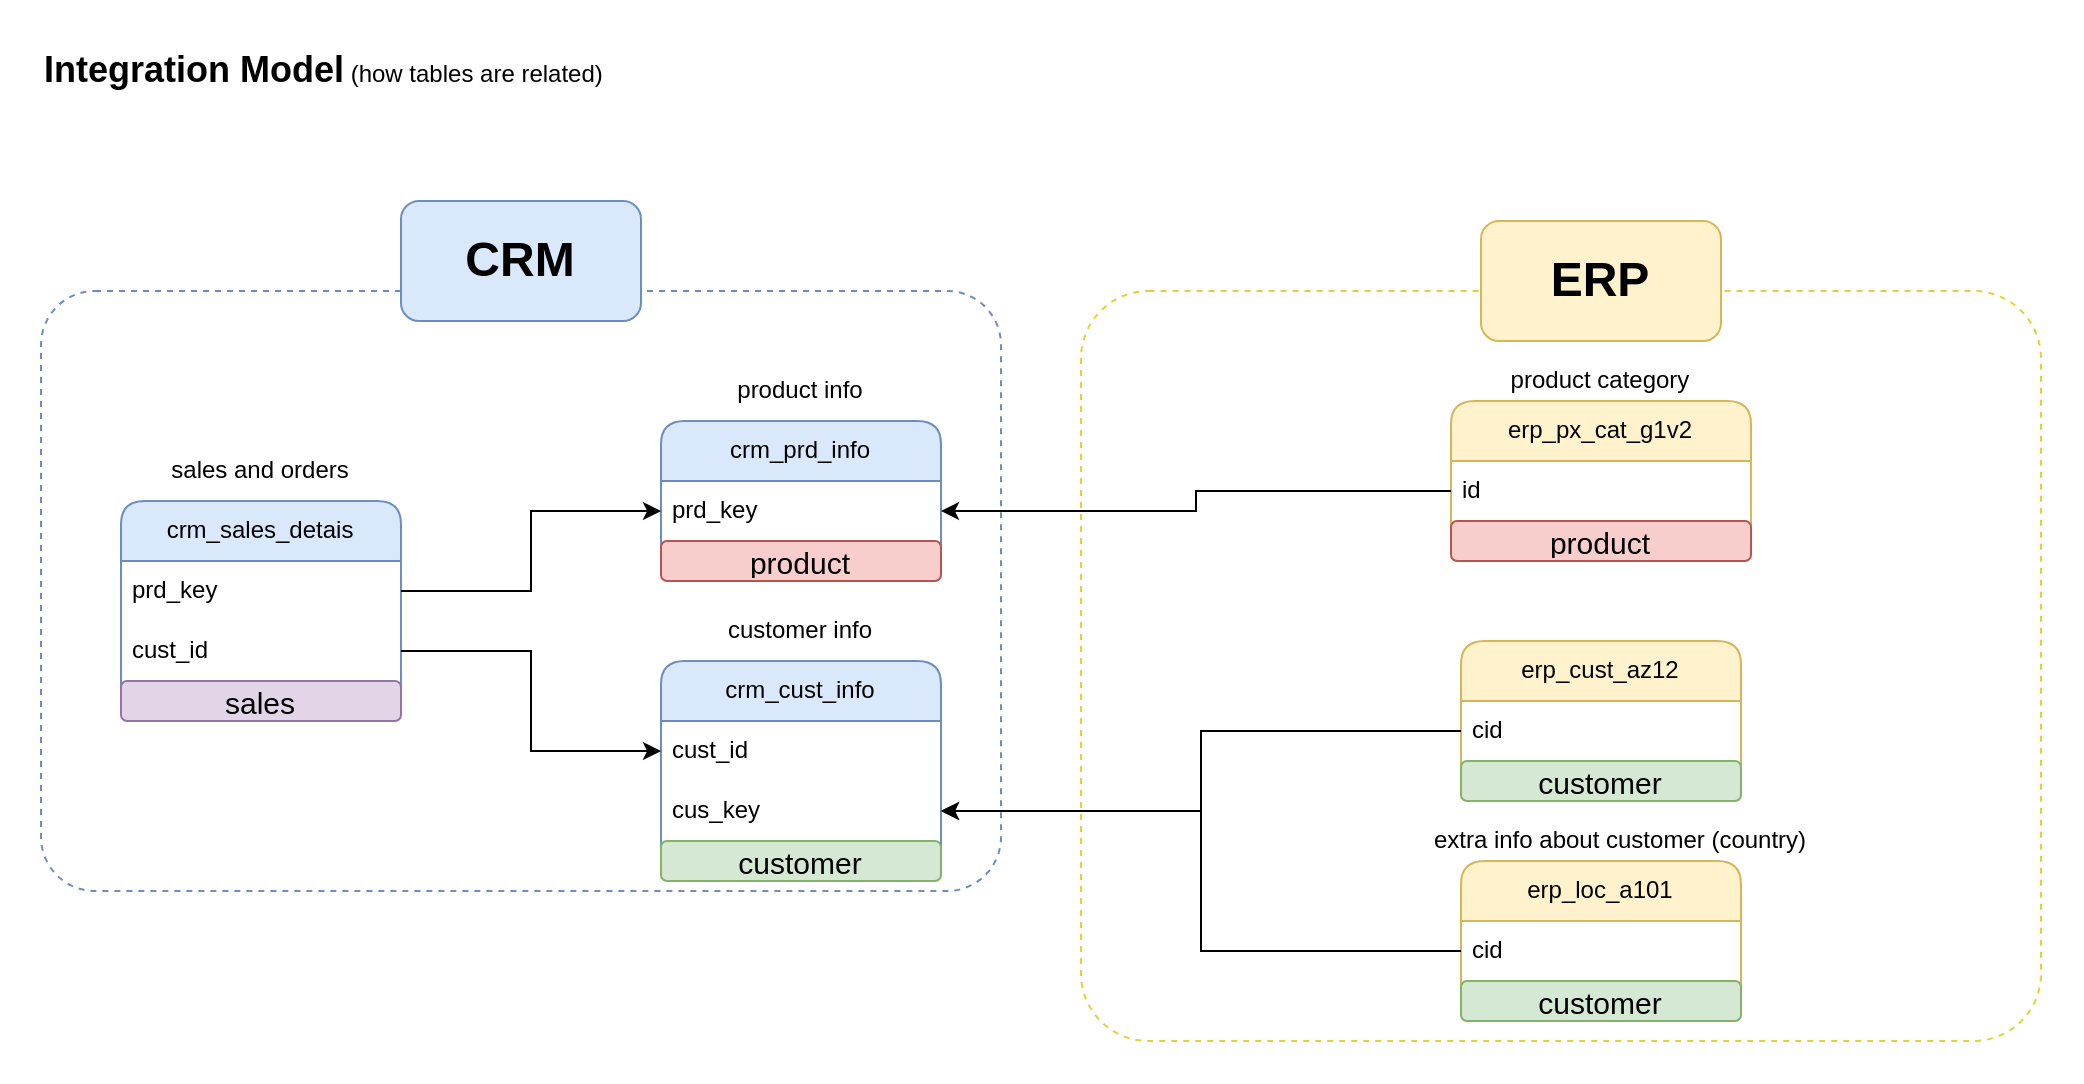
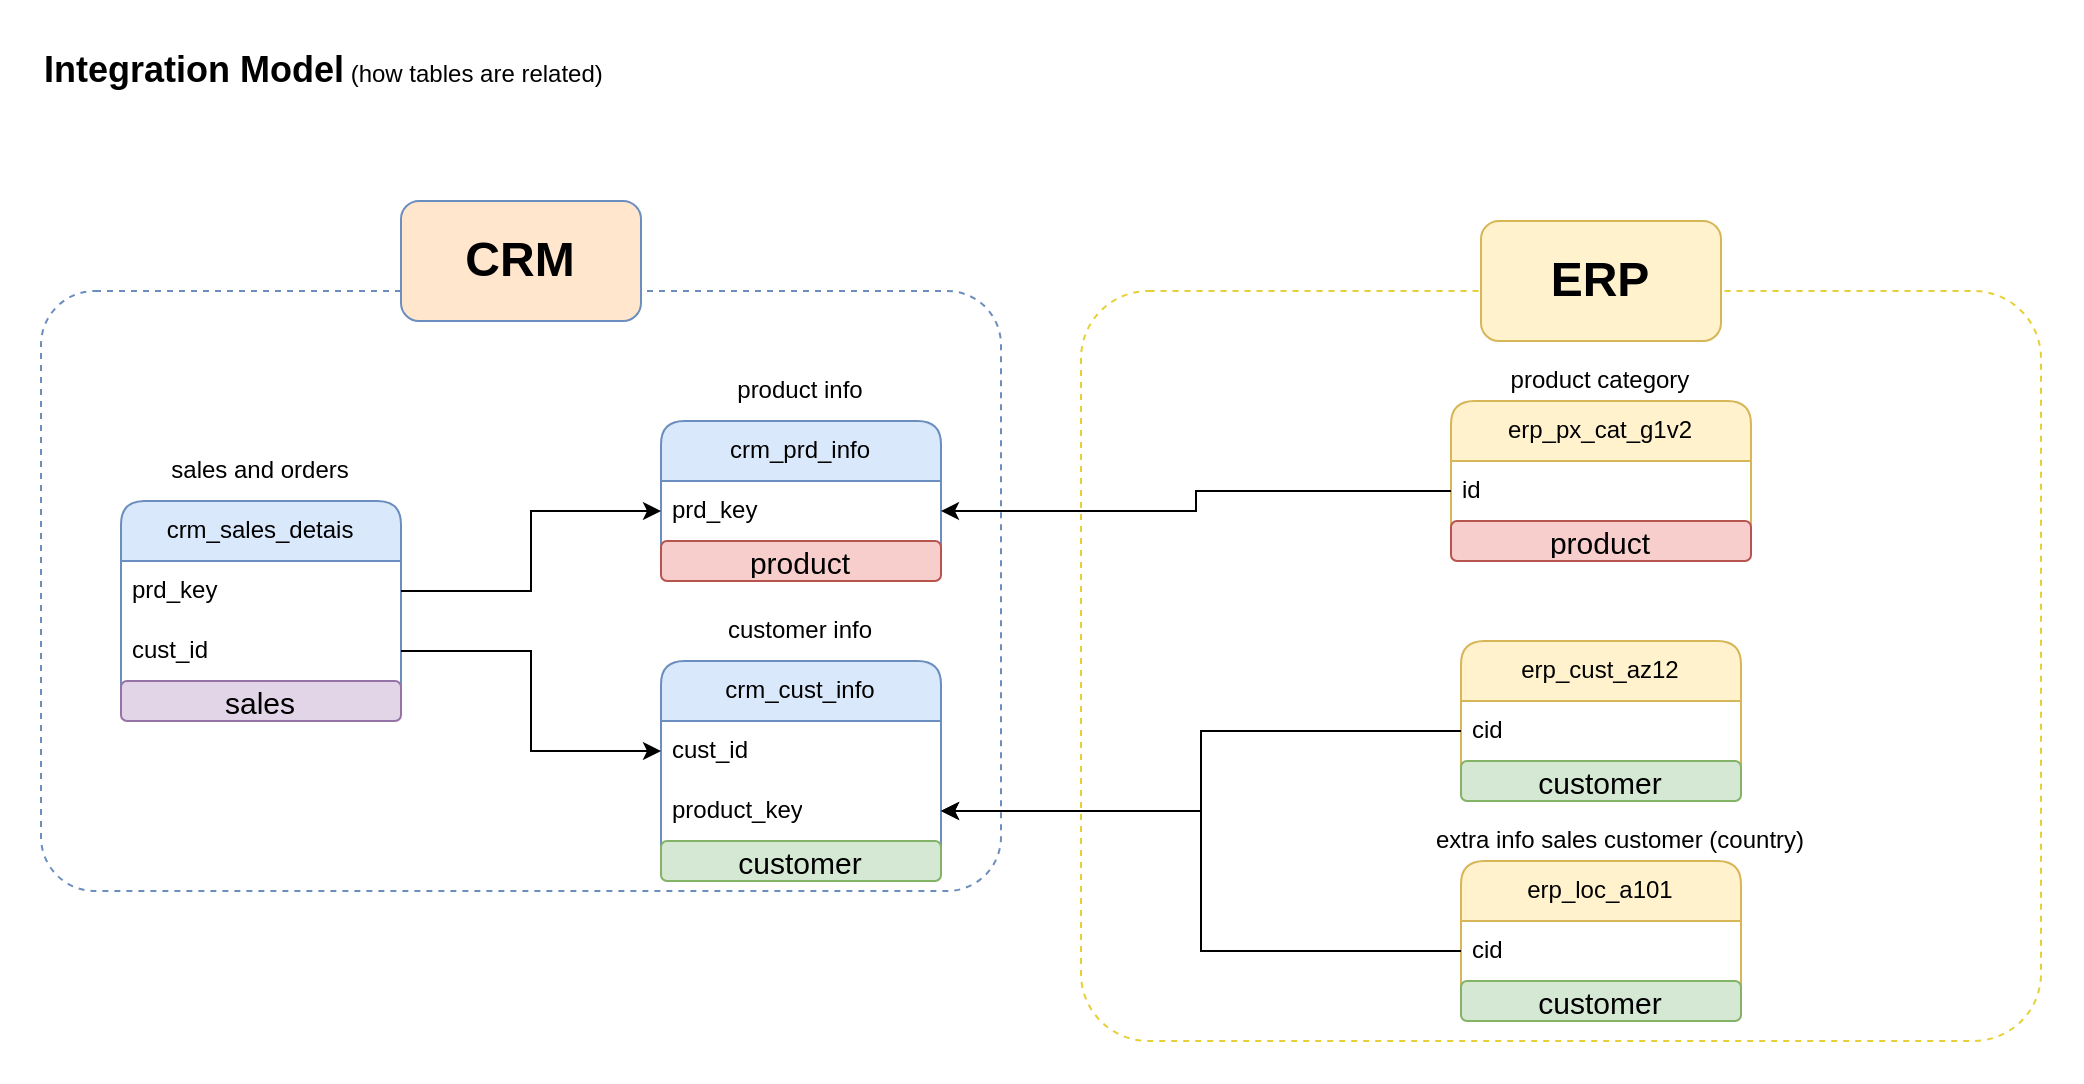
node "CRM": fillcolor #dae8fc -> #ffe6cc
node "cus_key": label "cus_key" -> "product_key"
node "extra info about customer (country)": label "extra info about customer (country)" -> "extra info sales customer (country)"
